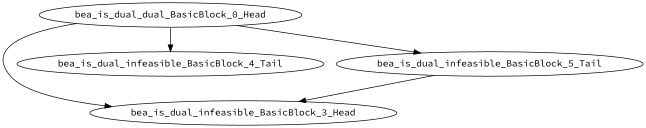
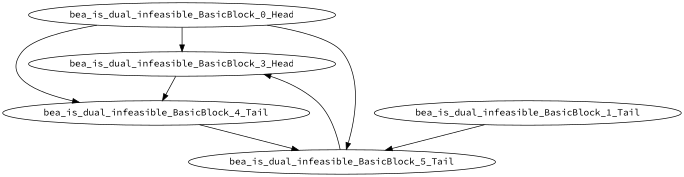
node "bea_is_dual_dual_BasicBlock_0_Head": label "bea_is_dual_dual_BasicBlock_0_Head" -> "bea_is_dual_infeasible_BasicBlock_0_Head"
edge "bea_is_dual_infeasible_BasicBlock_3_Head" -> "bea_is_dual_infeasible_BasicBlock_4_Tail": added
node "bea_is_dual_infeasible_BasicBlock_1_Tail": added
edge "bea_is_dual_infeasible_BasicBlock_4_Tail" -> "bea_is_dual_infeasible_BasicBlock_5_Tail": added
